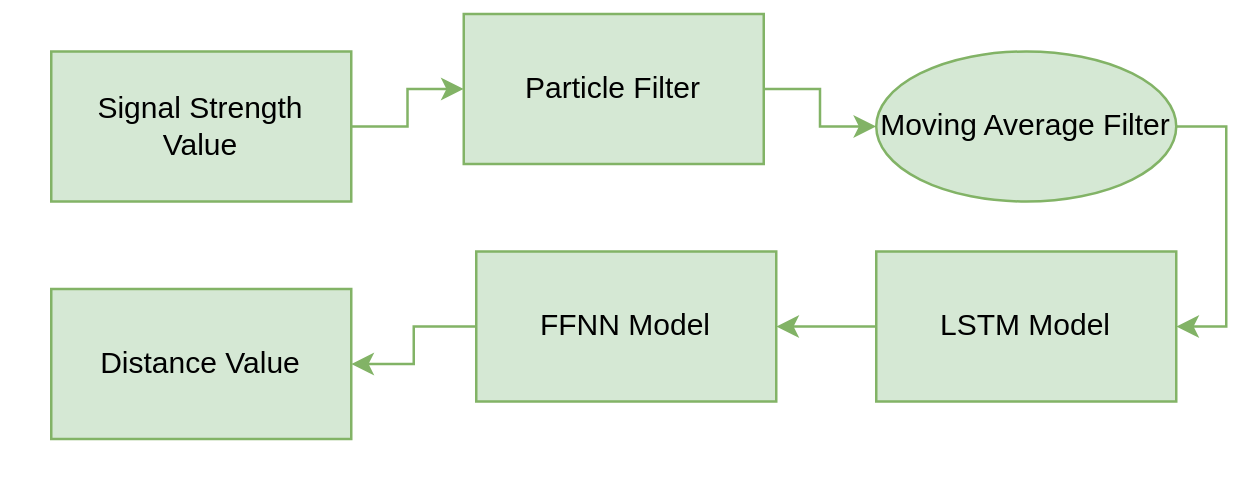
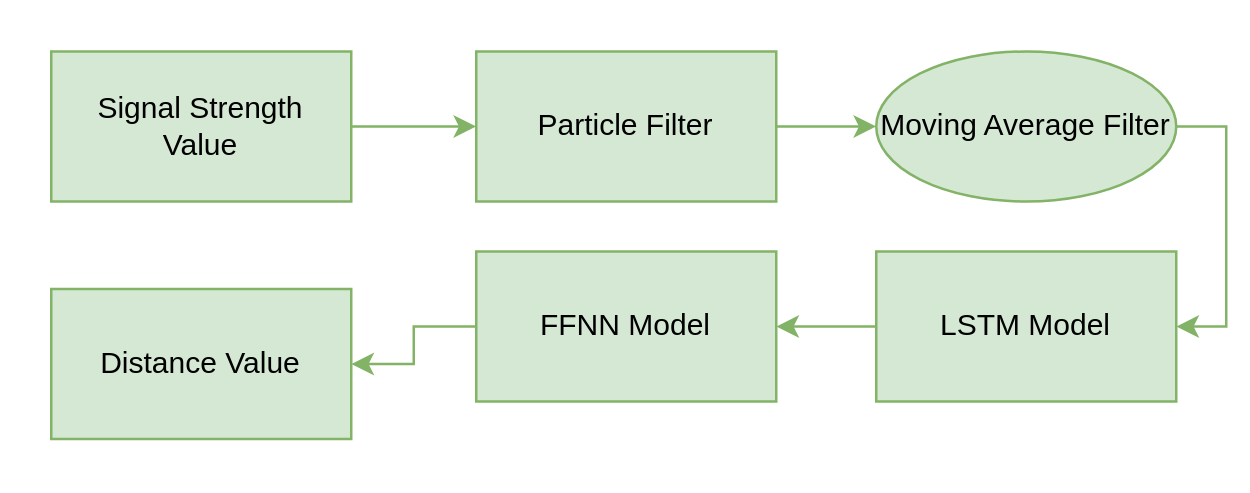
node "Particle Filter": moved (614, 89) -> (626, 126)
